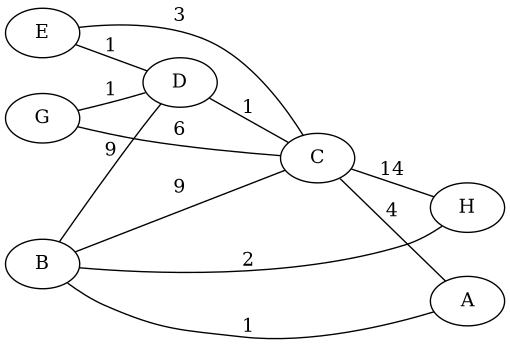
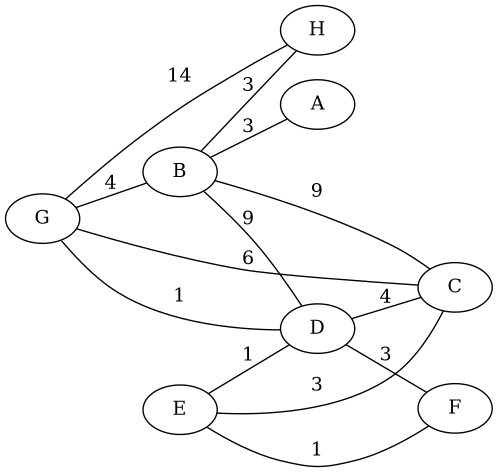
edge "D" -- "C": label "1" -> "4"
edge "C" -- "H": now "G" -- "H"
edge "B" -- "G": added, label "4"
edge "C" -- "A": removed, label "4"
edge "H" -- "B": label "2" -> "3"
edge "B" -- "A": label "1" -> "3"
node "F": added
